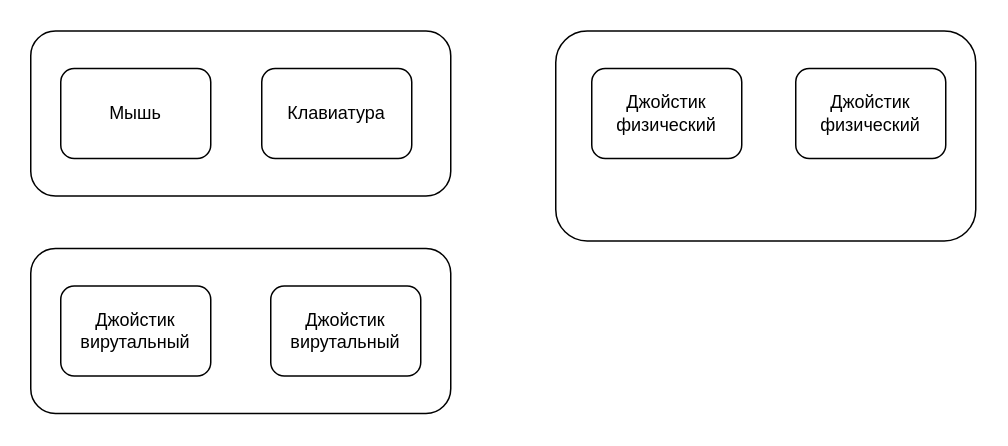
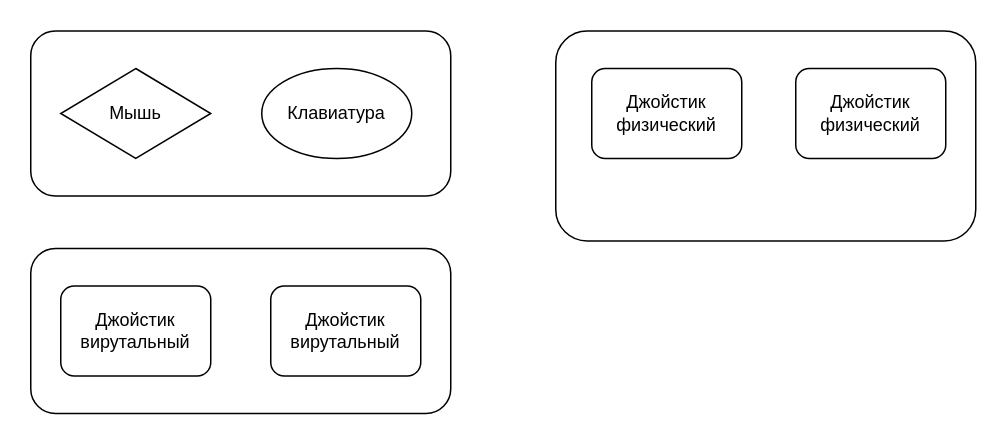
node "Мышь": shape rounded rectangle -> diamond
node "Клавиатура": shape rounded rectangle -> ellipse
